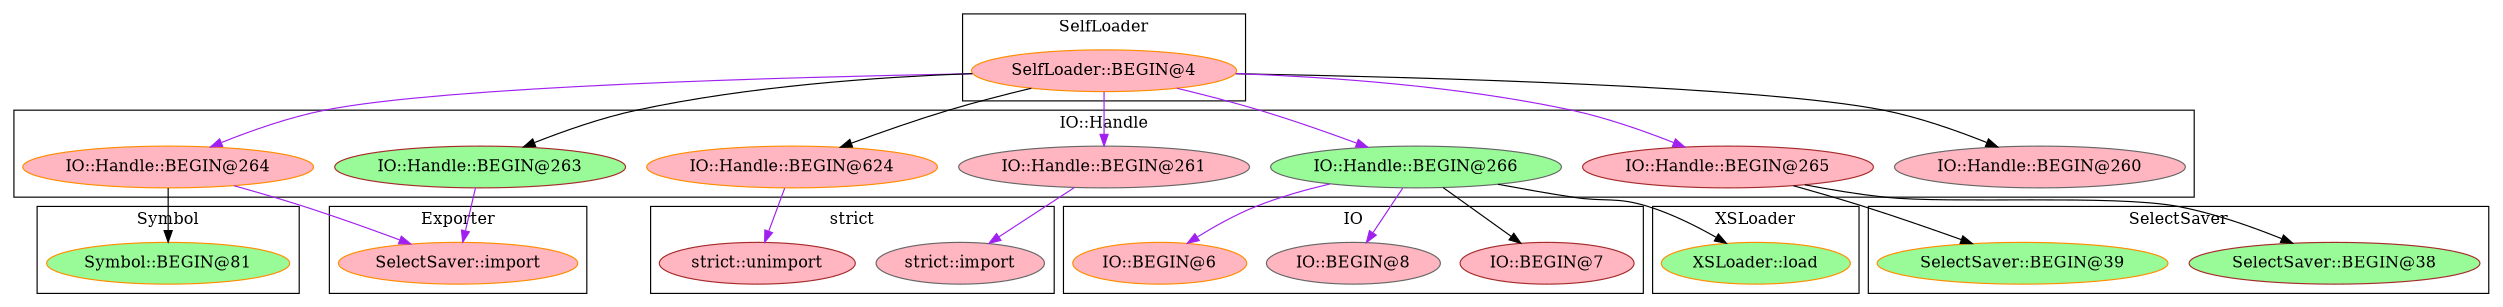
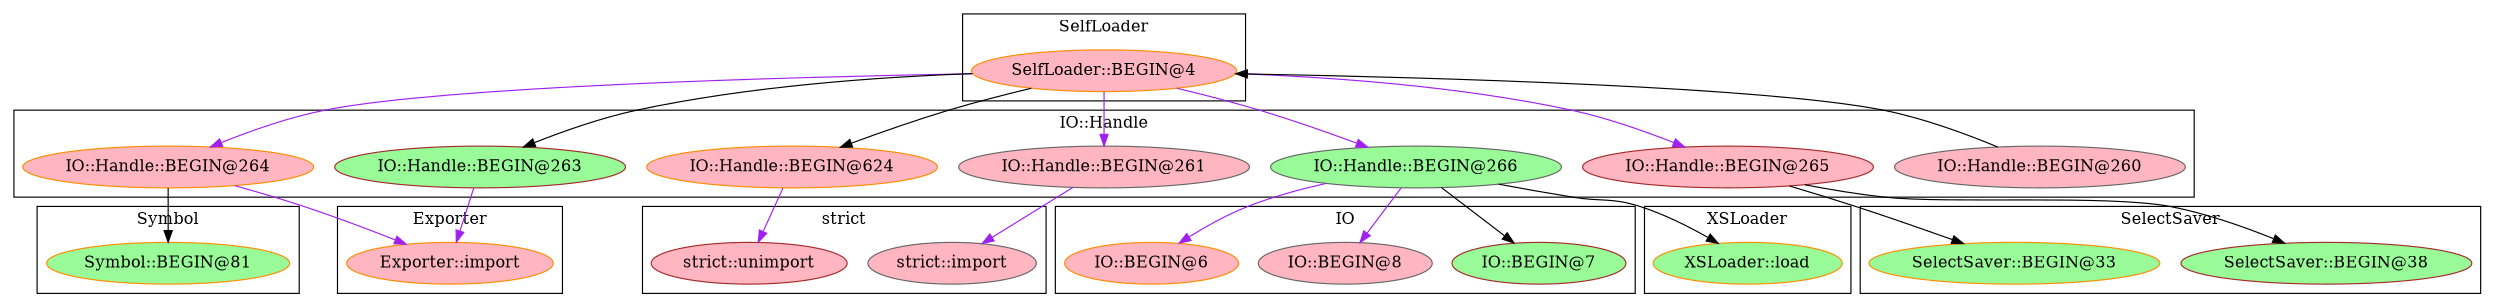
edge "SelfLoader::BEGIN@4" -> "IO::Handle::BEGIN@260": reversed
node "SelectSaver::import": label "SelectSaver::import" -> "Exporter::import"
node "IO::BEGIN@7": fillcolor lightpink -> palegreen
node "SelectSaver::BEGIN@39": label "SelectSaver::BEGIN@39" -> "SelectSaver::BEGIN@33"
